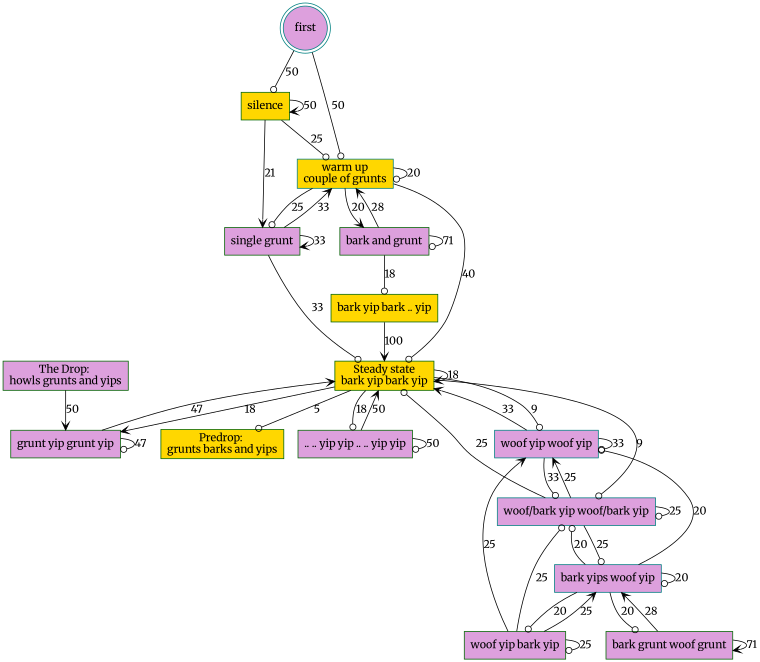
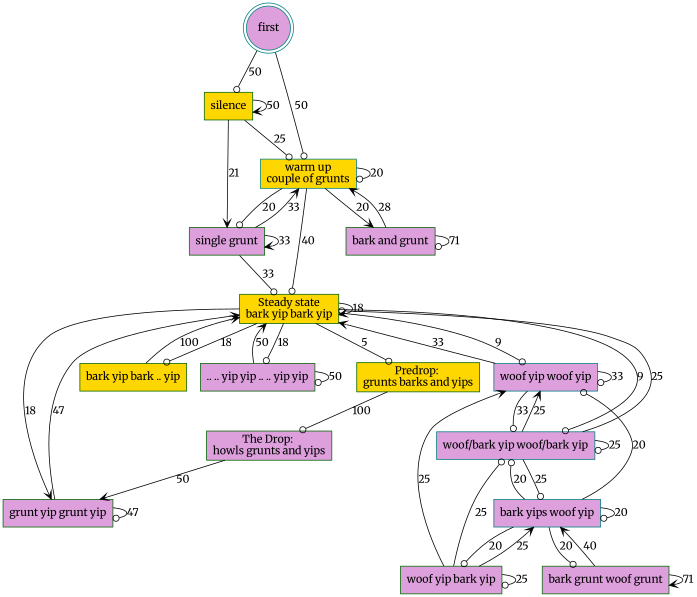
edge "warm up couple of grunts" -> "single grunt": label "25" -> "20"
edge "bark and grunt" -> "bark yip bark .. yip": now "Steady state bark yip bark yip" -> "bark yip bark .. yip"
edge "Predrop: grunts barks and yips" -> "The Drop: howls grunts and yips": added, label "100"
edge "bark grunt woof grunt" -> "bark yips woof yip": label "28" -> "40"
